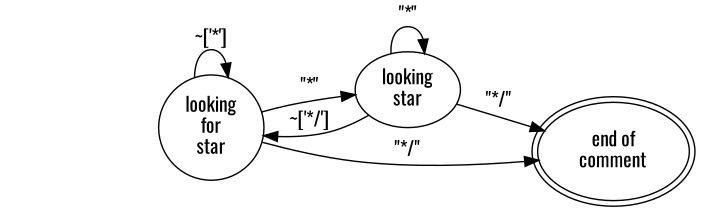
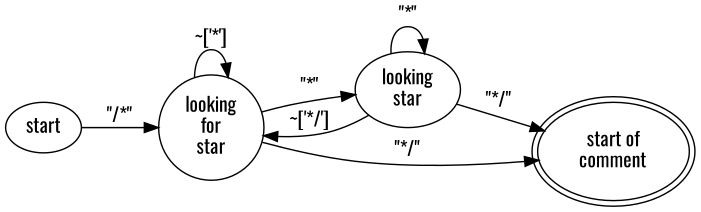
node "start": added
node "end of comment": label "end of comment" -> "start of comment"
